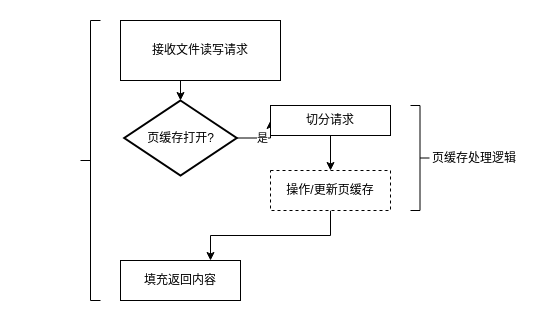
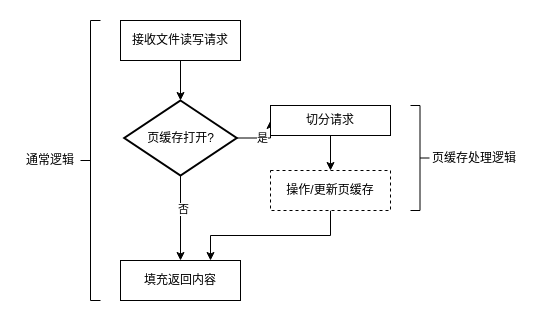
node "接收文件读写请求": size 160x60 -> 120x40
node "通常逻辑": added
edge "页缓存打开?" -> "填充返回内容": added, label "否"
